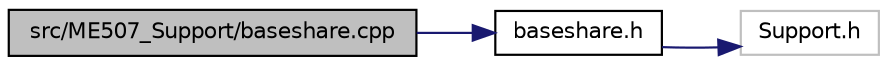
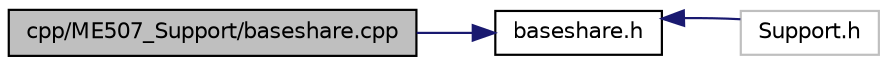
node "src/ME507_Support/baseshare.cpp": label "src/ME507_Support/baseshare.cpp" -> "cpp/ME507_Support/baseshare.cpp"
edge "baseshare.h" -> "Support.h": reversed
